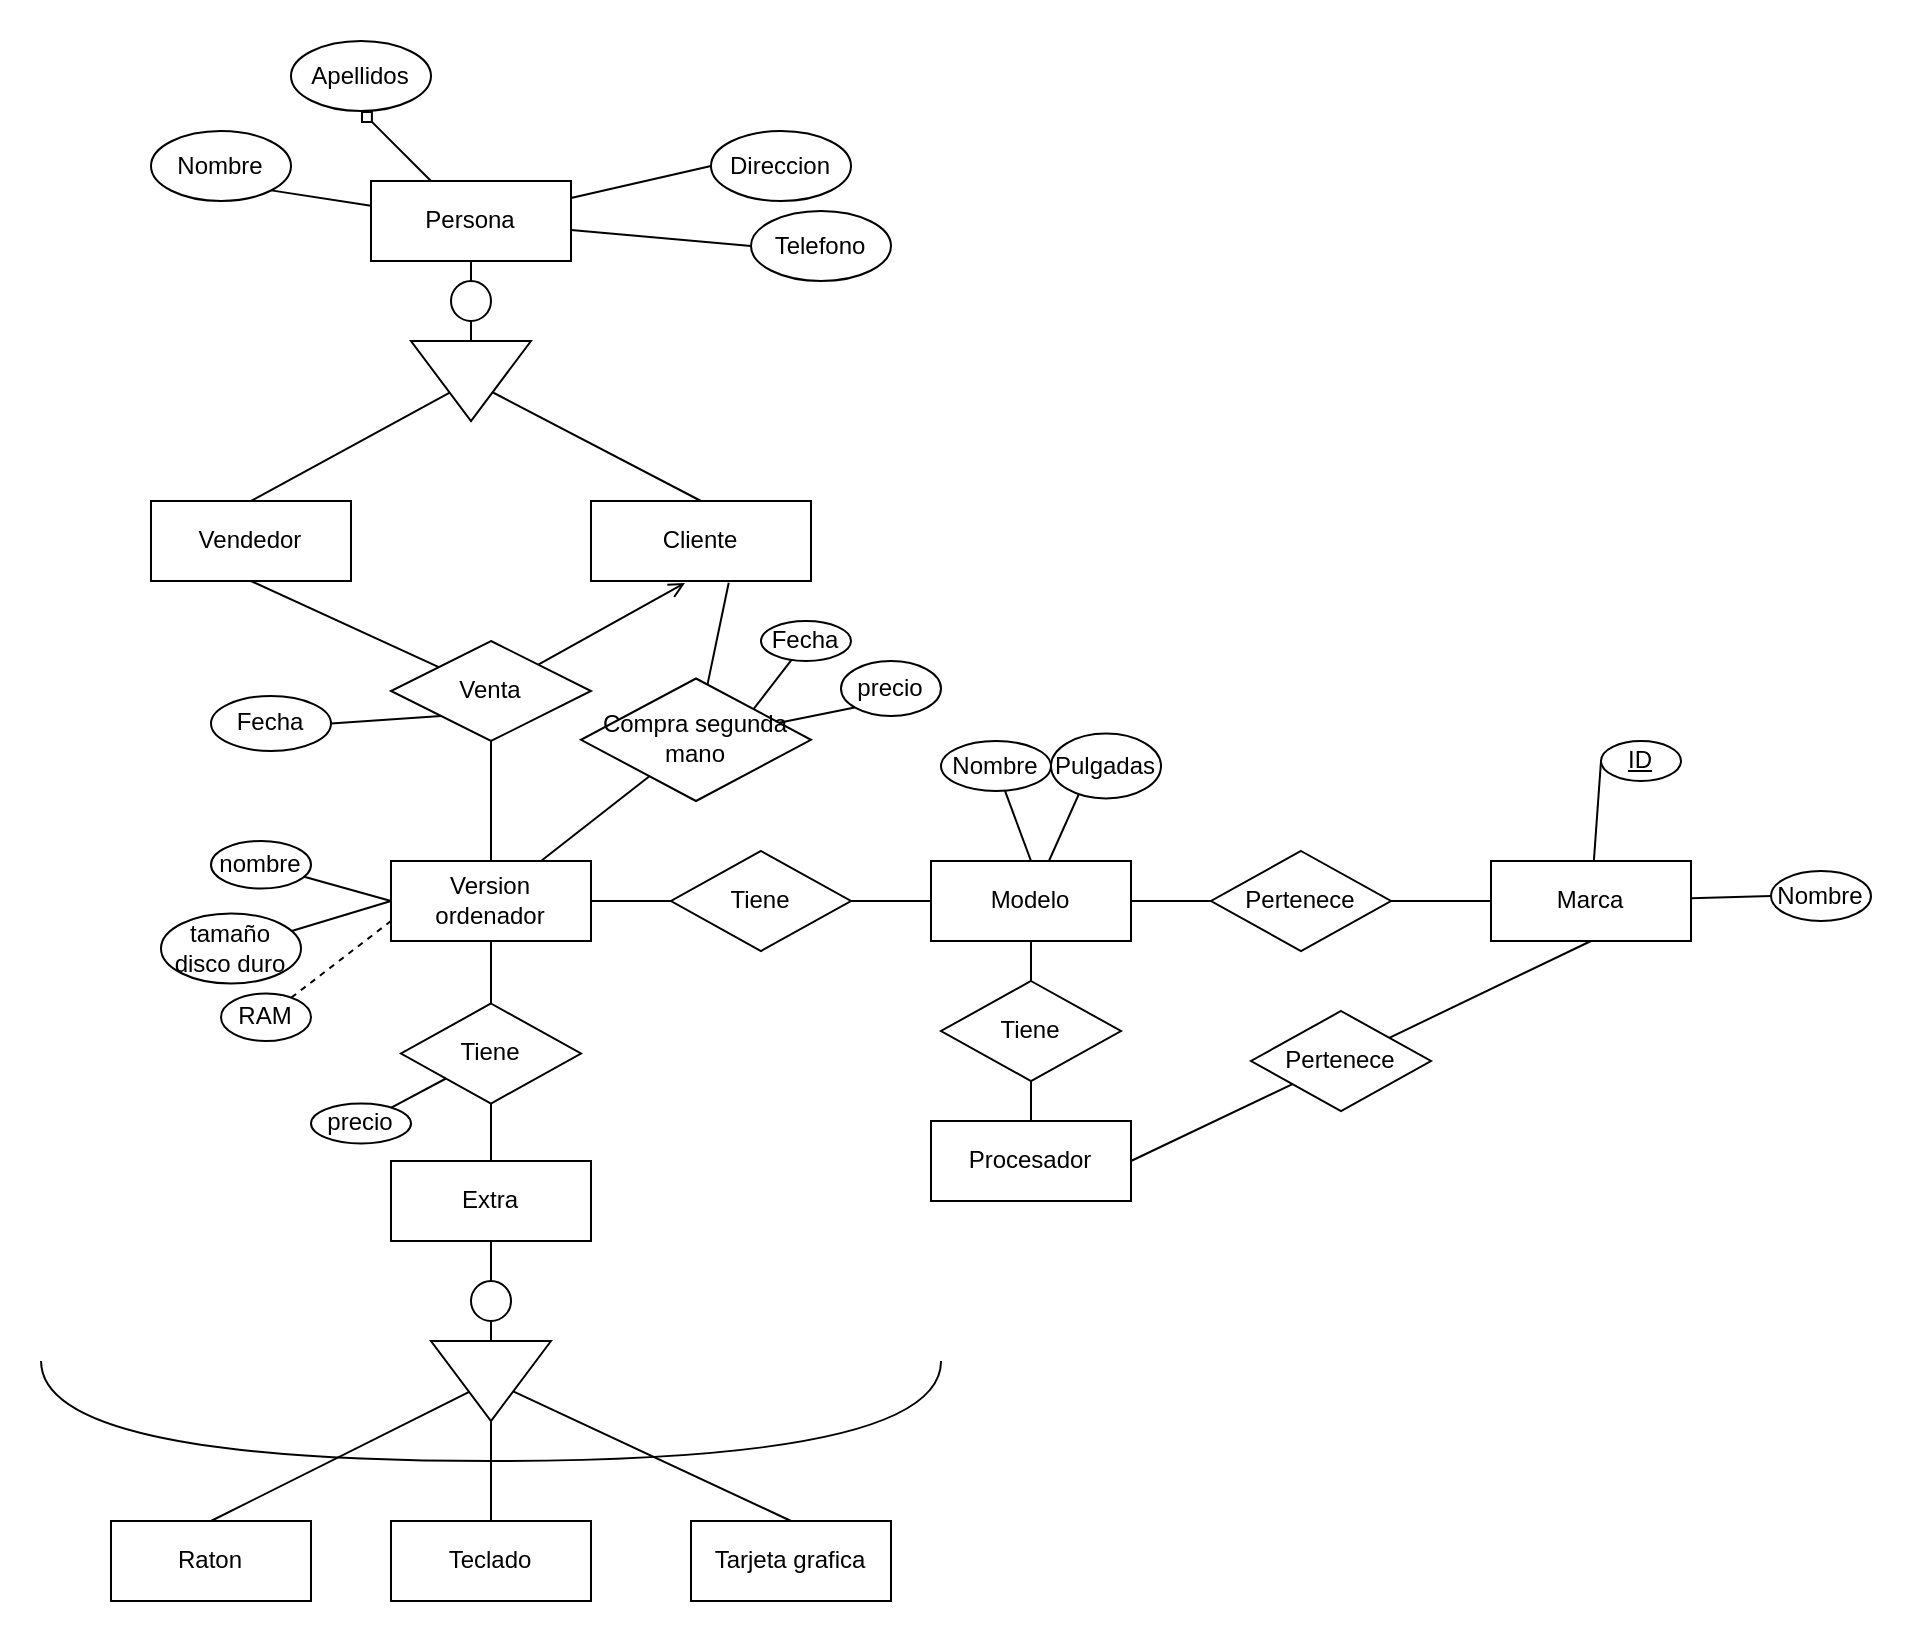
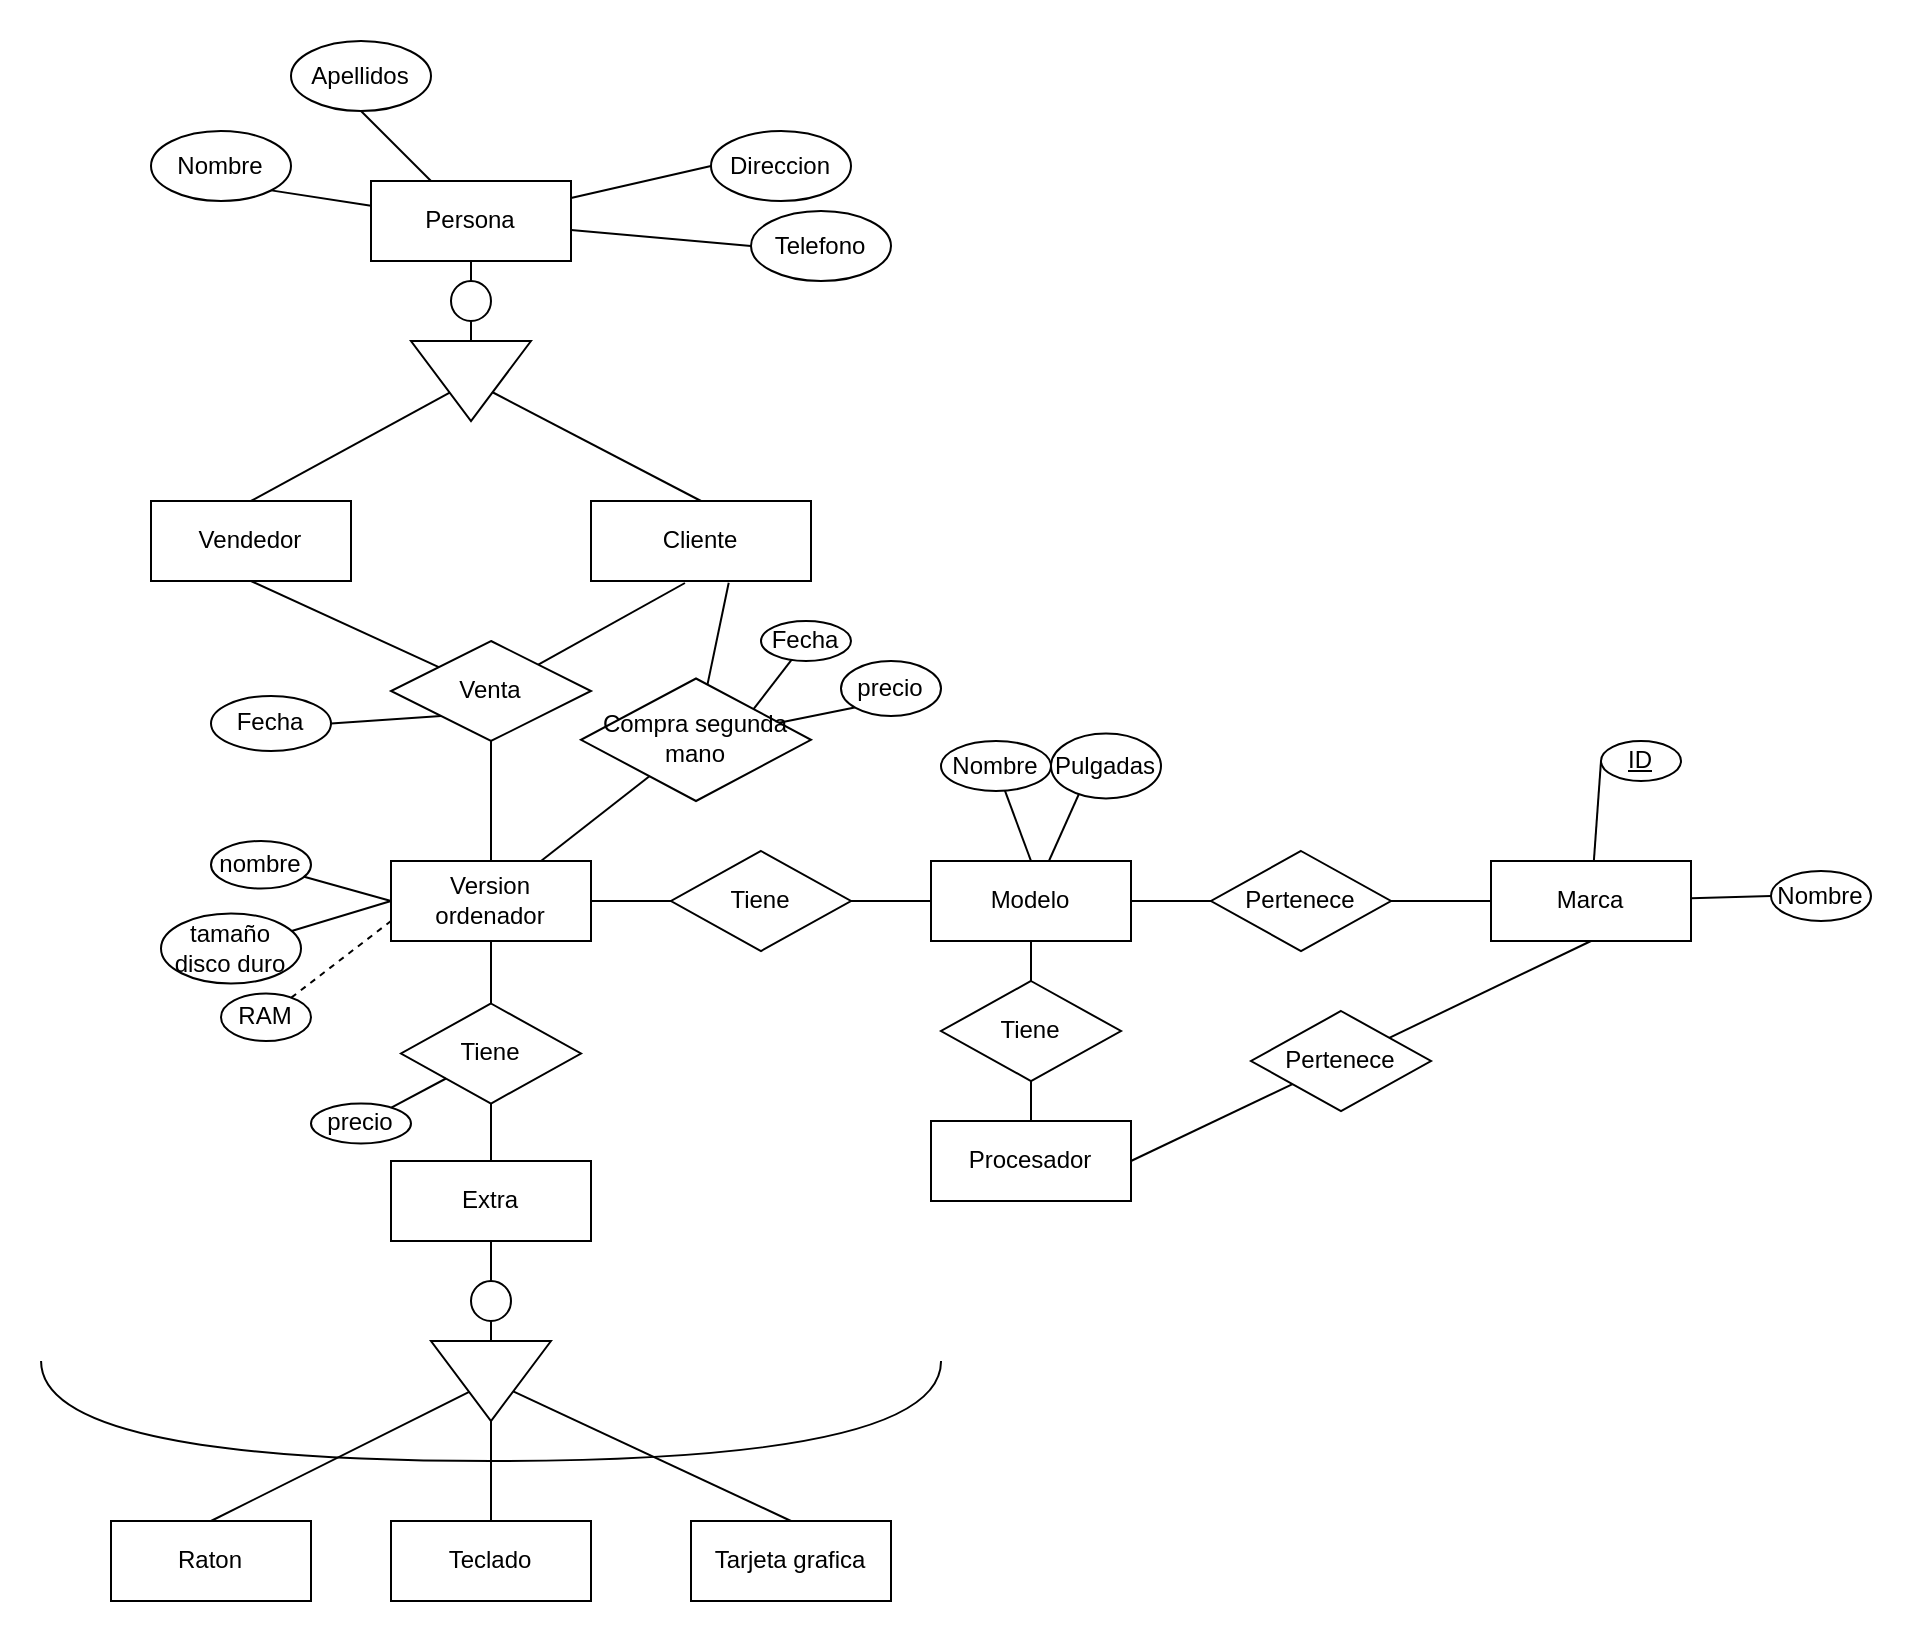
edge "Persona" -> "Apellidos": arrowhead diamond -> none
edge "Venta" -> "Cliente": arrowhead open -> none
